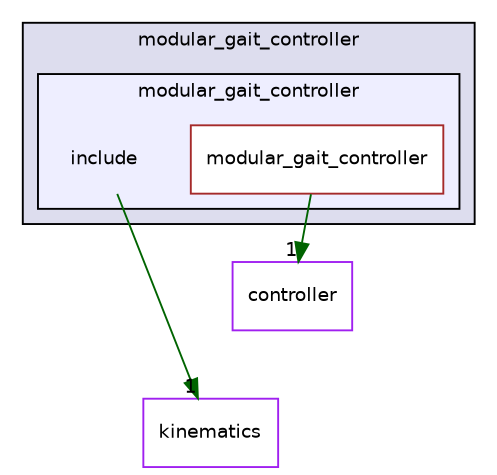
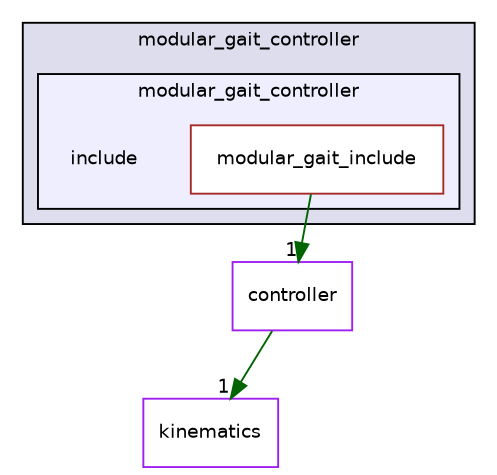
node "modular_gait_controller": label "modular_gait_controller" -> "modular_gait_include"
edge "include" -> "kinematics": now "controller" -> "kinematics"
